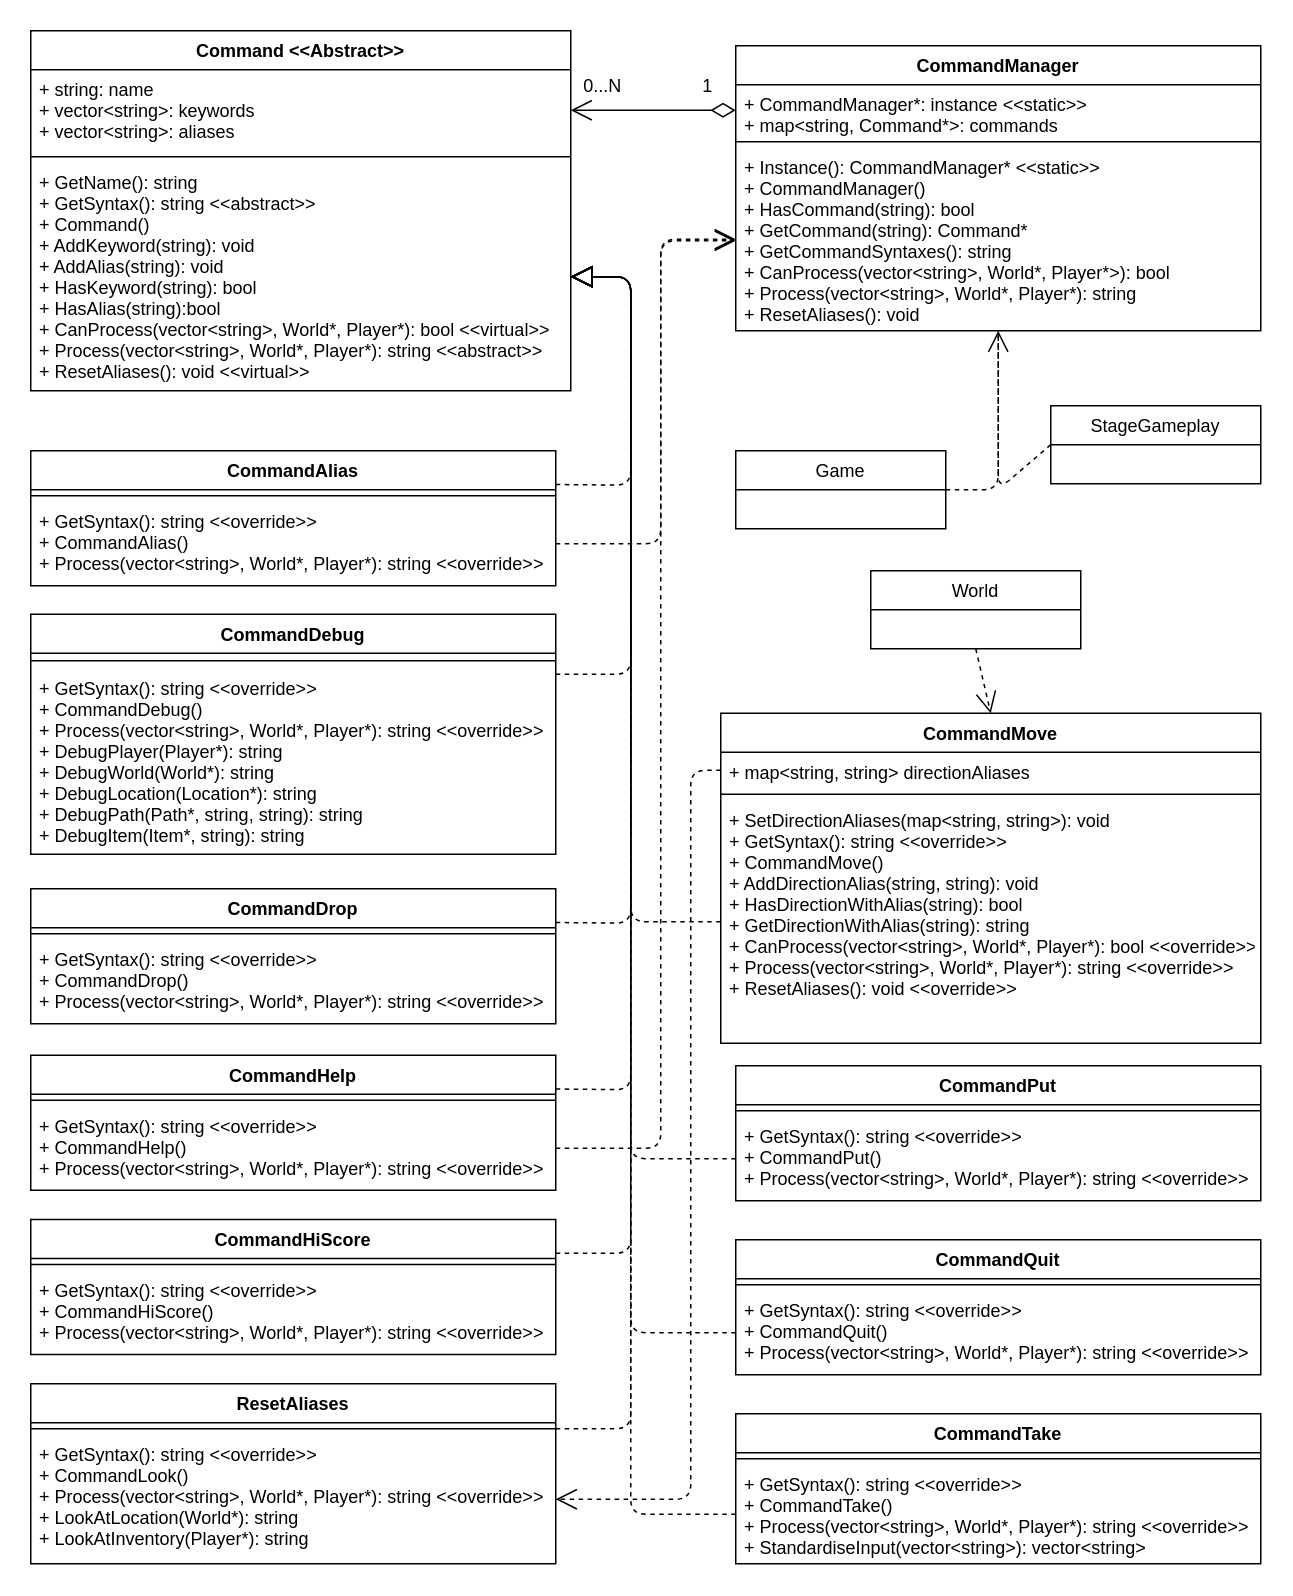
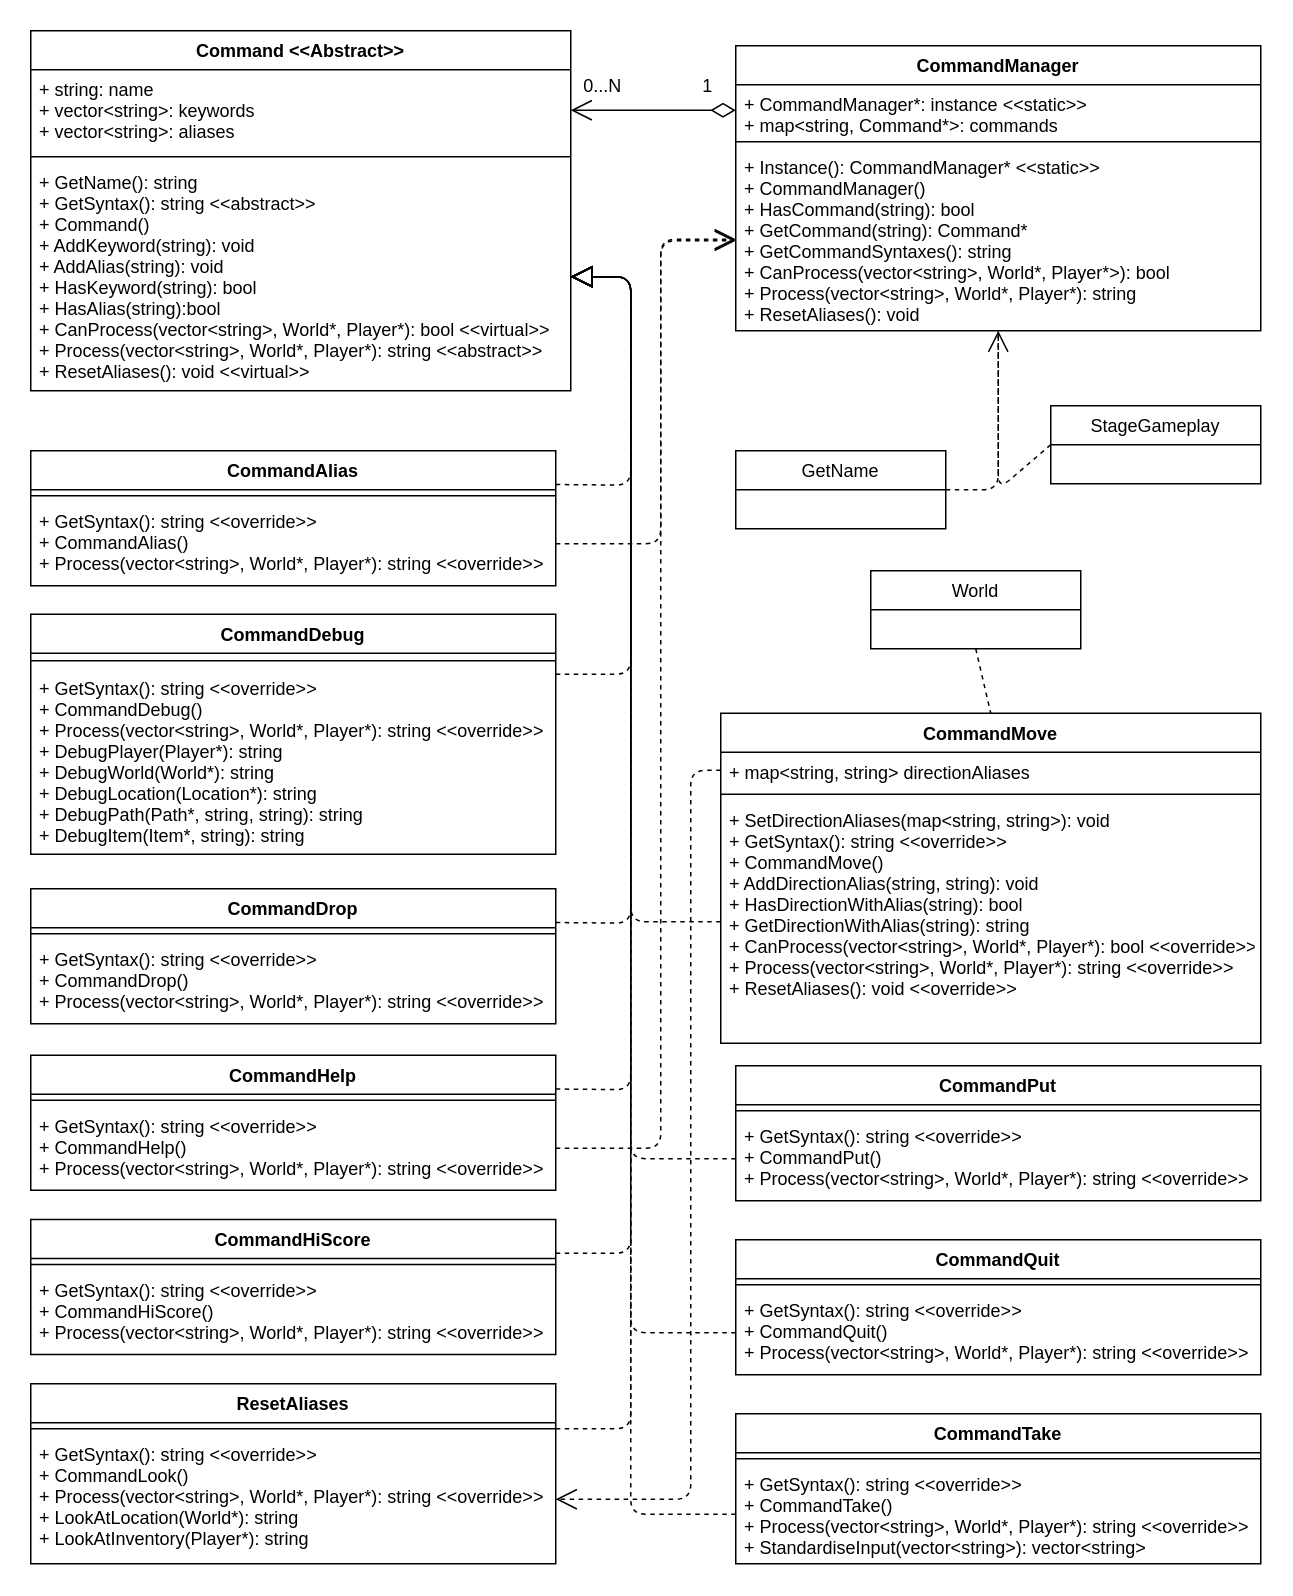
node "Game": label "Game" -> "GetName"
edge "World" -> "CommandMove": arrowhead open -> none
